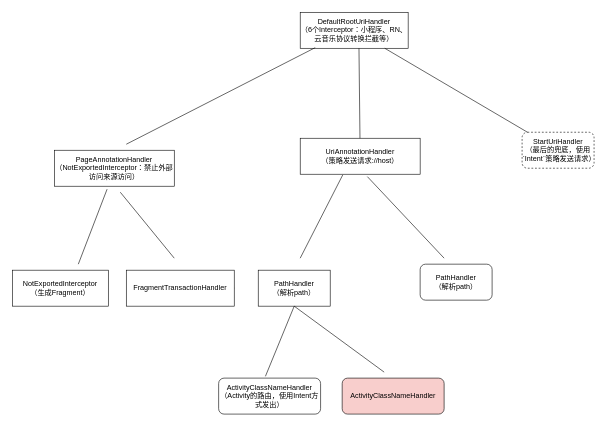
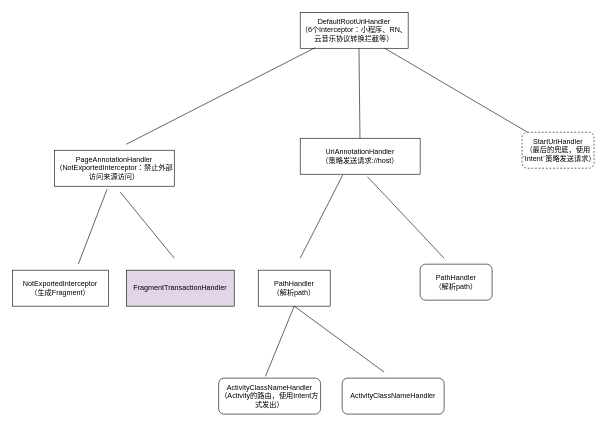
node "FragmentTransactionHandler": fillcolor #ffffff -> #e1d5e7
node "ActivityClassNameHandler": fillcolor #f8cecc -> #ffffff
